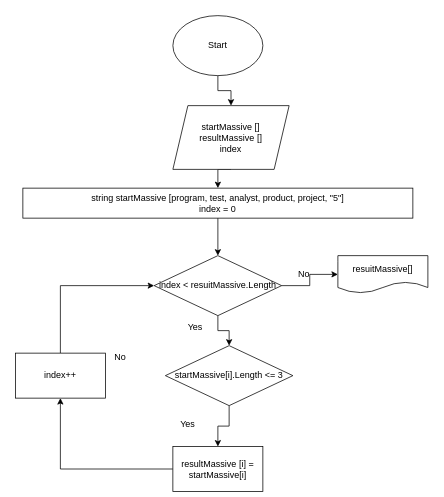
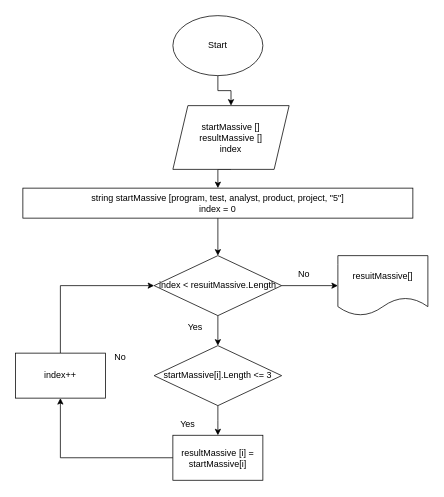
node "resuitMassive[]": size 90x38 -> 90x60
node "startMassive[i].Length <= 3": moved (229, 375) -> (218, 375)
node "resultMassive [i] = startMassive[i]": moved (218, 469) -> (218, 458)
